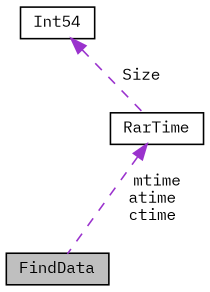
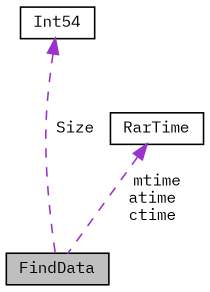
edge "RarTime" -> "Int54": now "FindData" -> "Int54"
